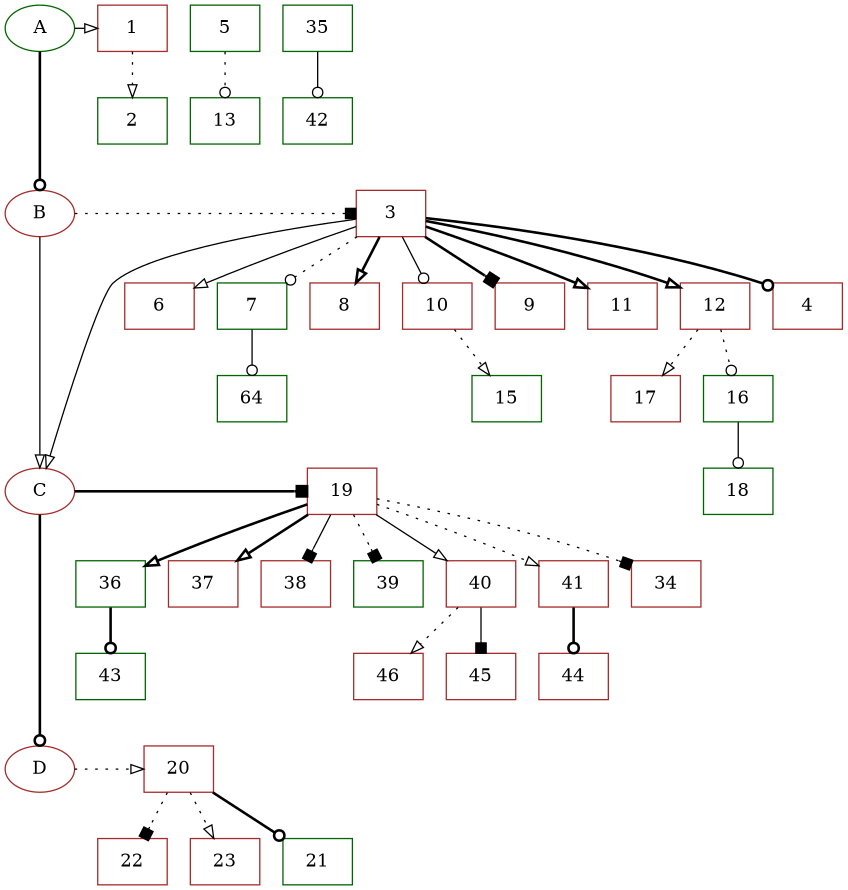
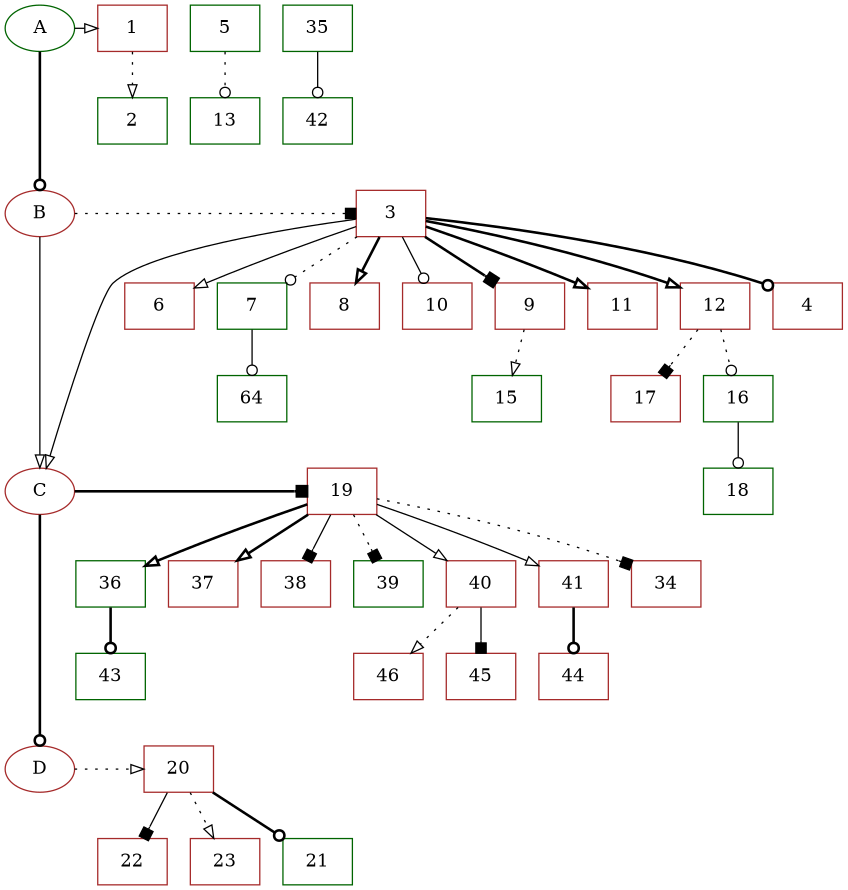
edge "10" -> "15": now "9" -> "15"
edge "12" -> "17": arrowhead onormal -> box
edge "19" -> "41": style dotted -> solid
edge "20" -> "22": style dotted -> solid
